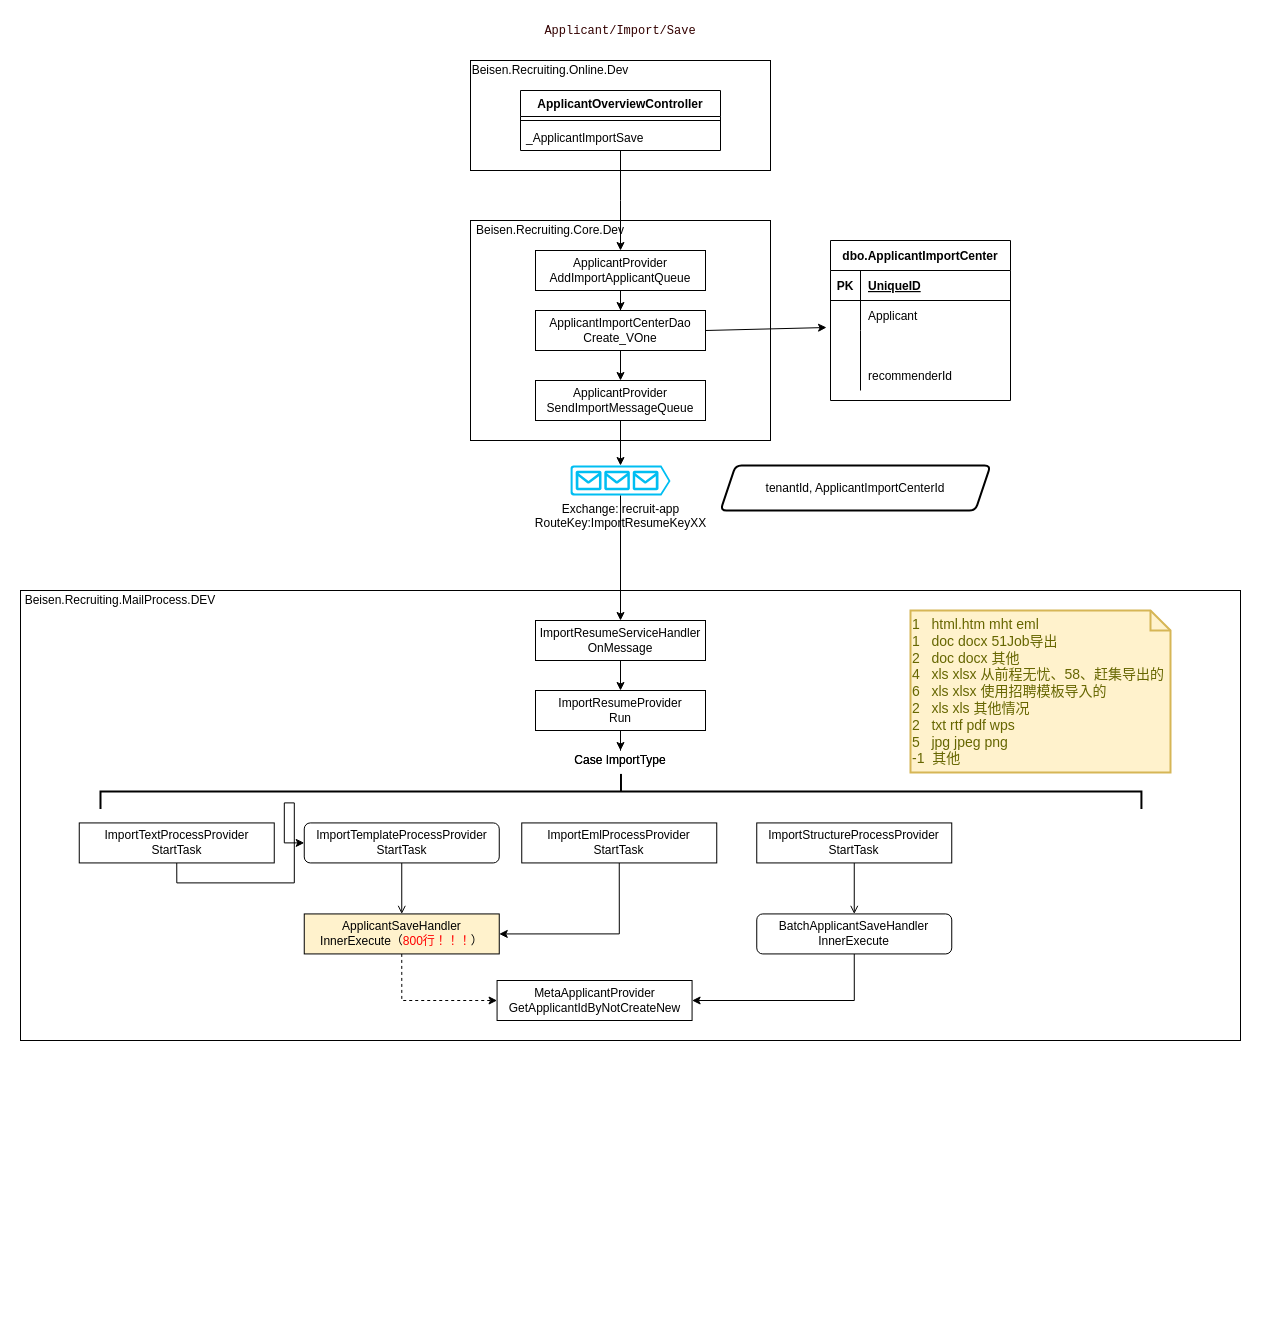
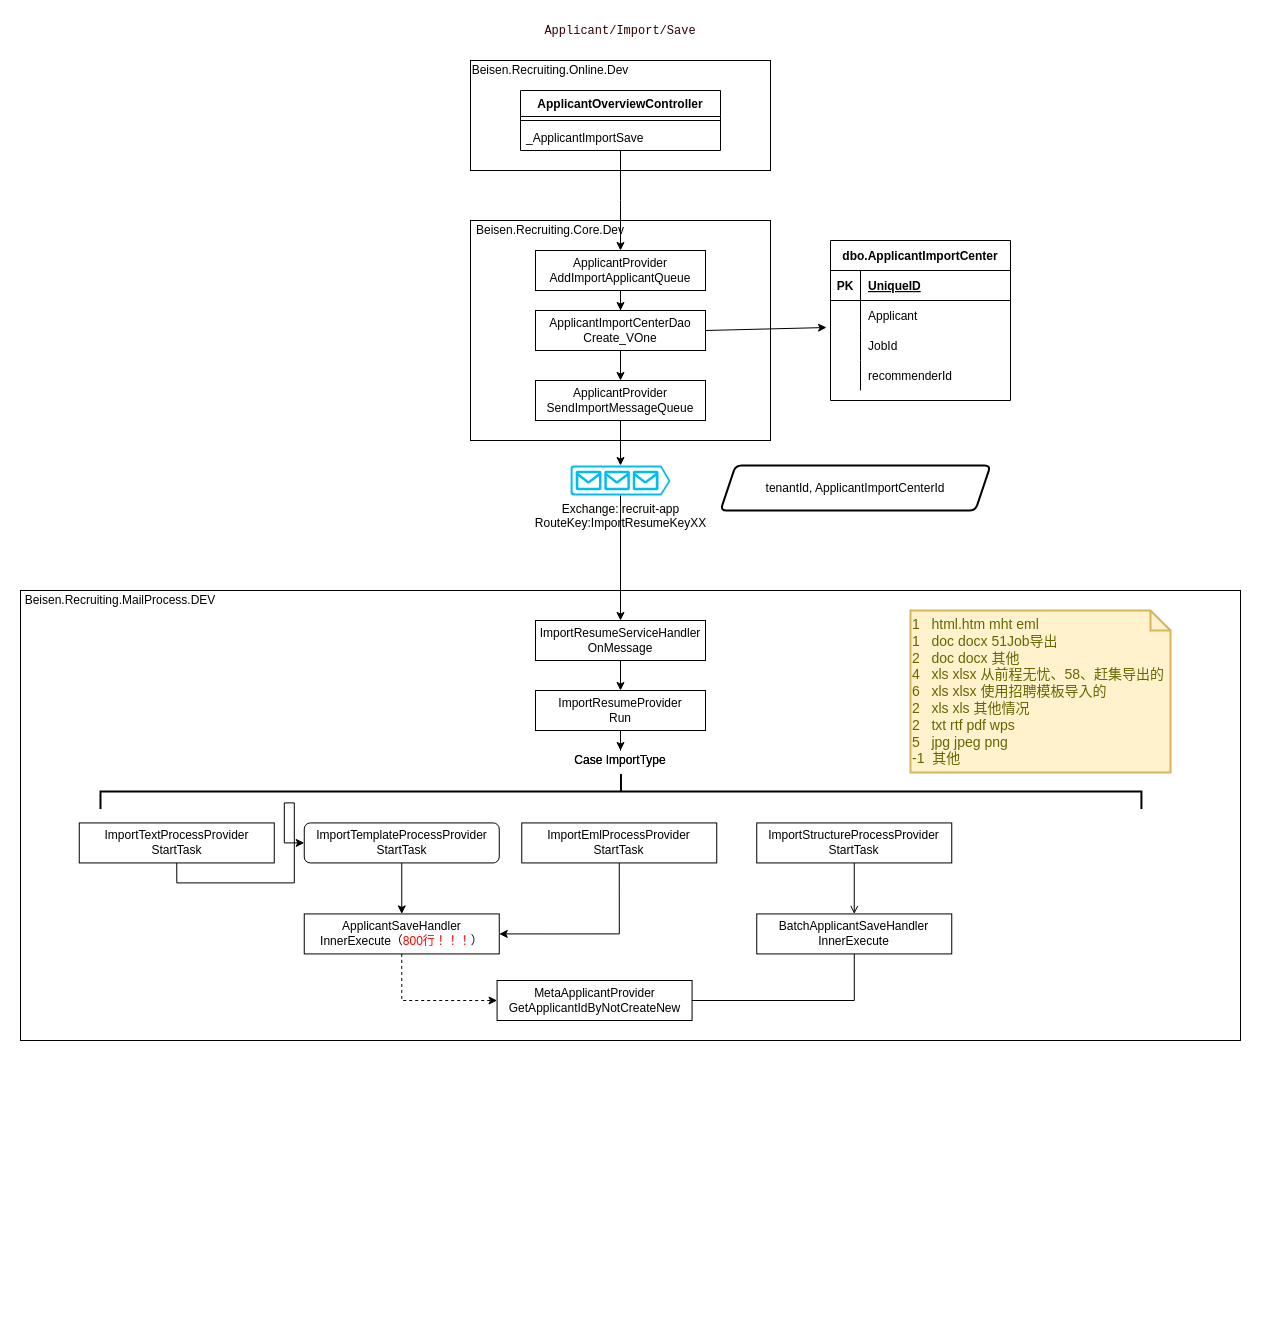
node "JobId": added
edge "ImportTemplateProcessProvider StartTask" -> "ApplicantSaveHandler InnerExecute（800行！！！）": arrowhead open -> classic
node "ApplicantSaveHandler InnerExecute（800行！！！）": fillcolor #fff2cc -> #ffffff
node "BatchApplicantSaveHandler InnerExecute": shape rounded rectangle -> rectangle
edge "BatchApplicantSaveHandler InnerExecute" -> "MetaApplicantProvider GetApplicantIdByNotCreateNew": arrowhead classic -> none
